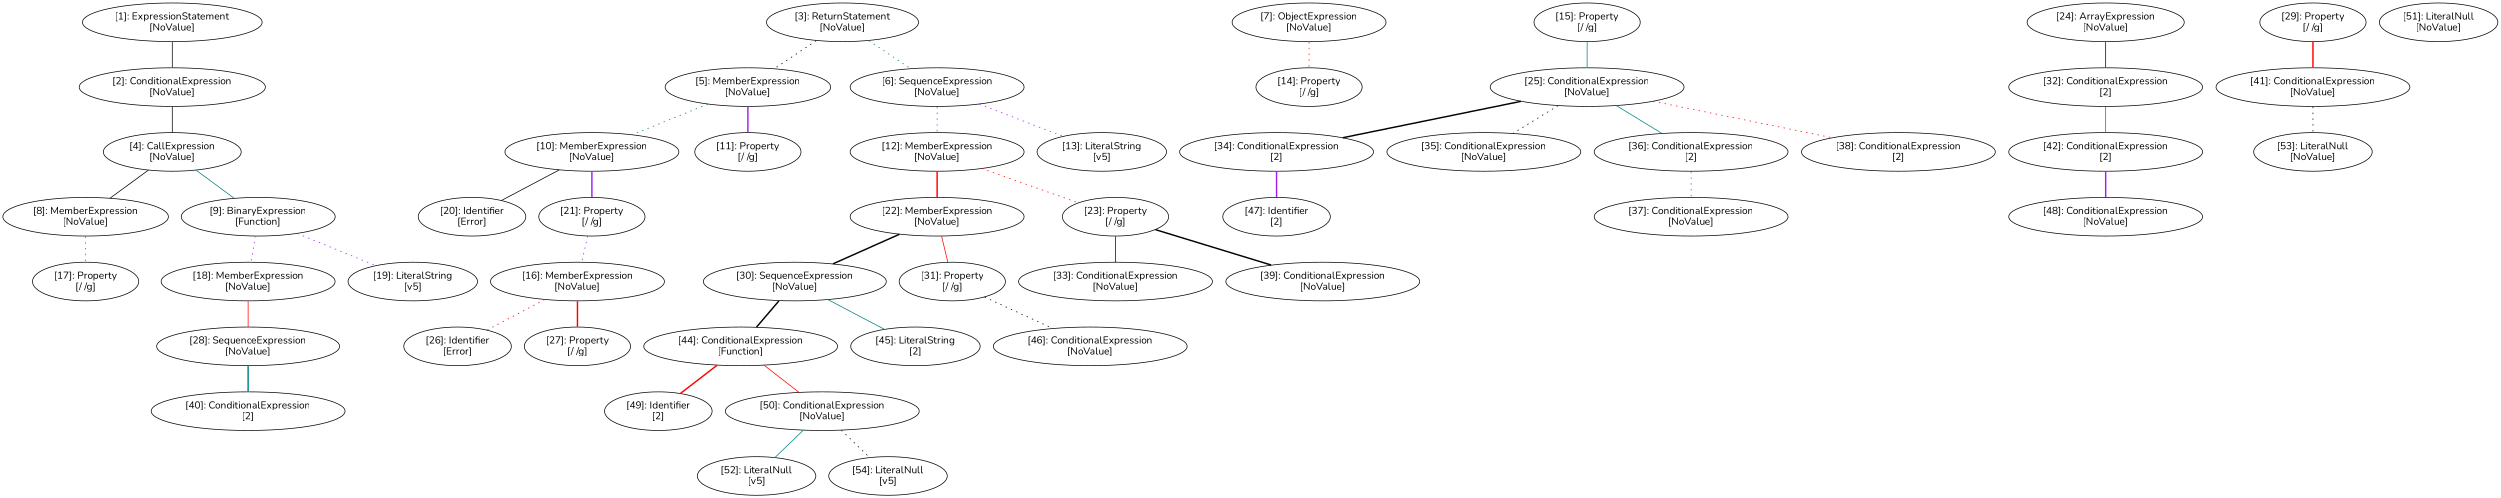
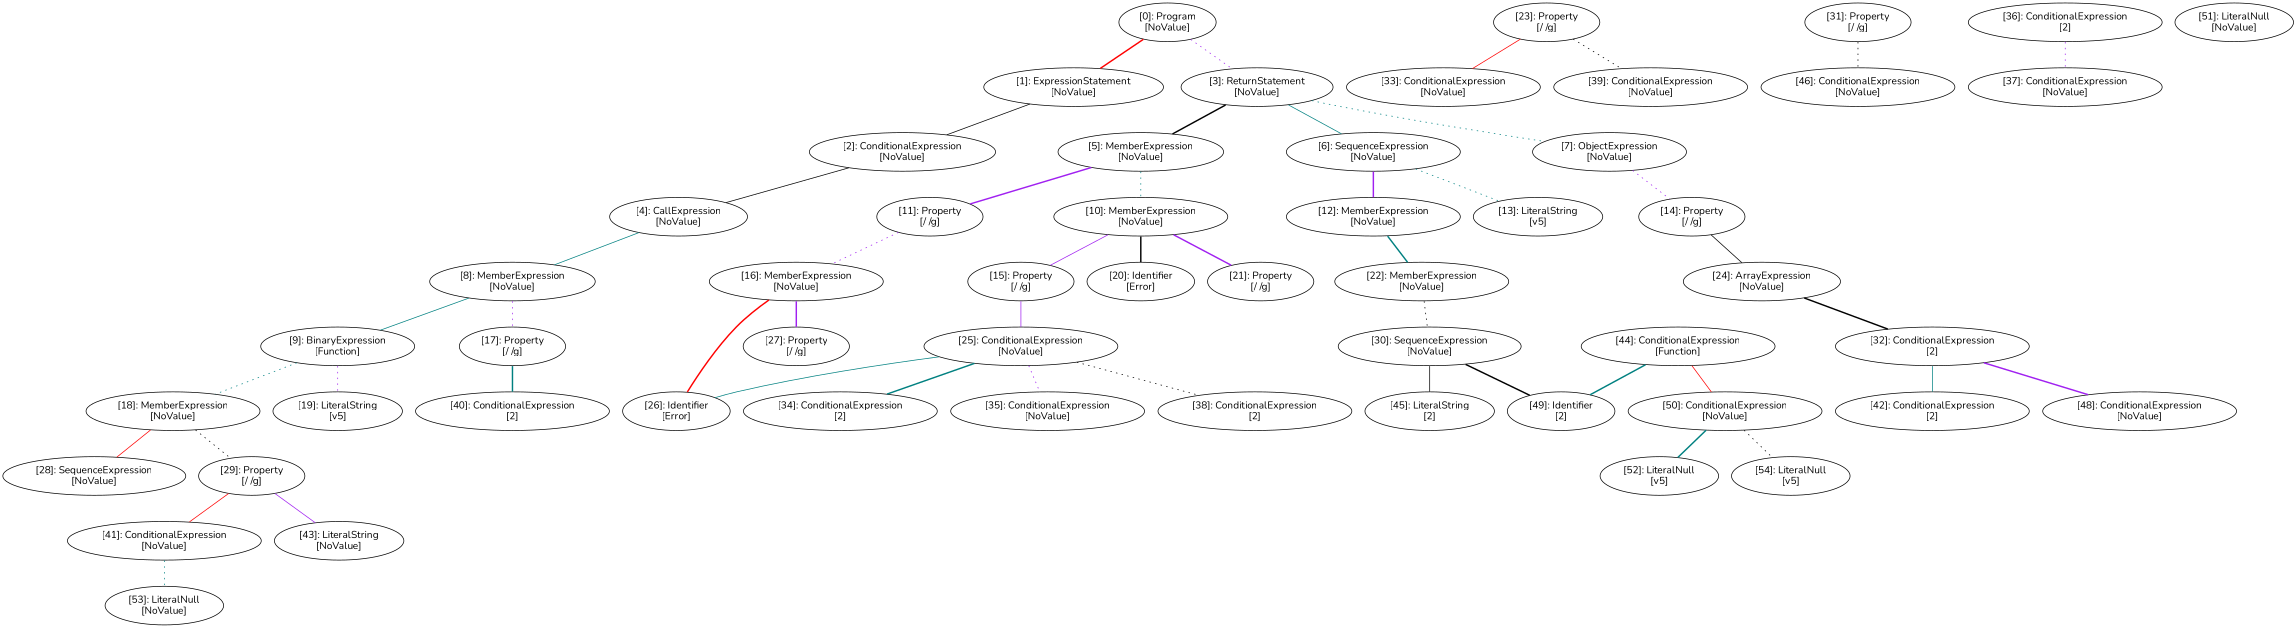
node "[0]: Program [NoValue]": added
edge "[3]: ReturnStatement [NoValue]" -- "[5]: MemberExpression [NoValue]": style dotted -> bold
edge "[3]: ReturnStatement [NoValue]" -- "[6]: SequenceExpression [NoValue]": style dotted -> solid
edge "[7]: ObjectExpression [NoValue]" -- "[14]: Property [/ /g]": color red -> purple
edge "[15]: Property [/ /g]" -- "[25]: ConditionalExpression [NoValue]": color teal -> purple
edge "[24]: ArrayExpression [NoValue]" -- "[32]: ConditionalExpression [2]": style solid -> bold
edge "[29]: Property [/ /g]" -- "[41]: ConditionalExpression [NoValue]": style bold -> solid
edge "[25]: ConditionalExpression [NoValue]" -- "[35]: ConditionalExpression [NoValue]": color black -> purple
edge "[25]: ConditionalExpression [NoValue]" -- "[36]: ConditionalExpression [2]": now "[25]: ConditionalExpression [NoValue]" -- "[26]: Identifier [Error]"
edge "[25]: ConditionalExpression [NoValue]" -- "[38]: ConditionalExpression [2]": color red -> black
edge "[6]: SequenceExpression [NoValue]" -- "[12]: MemberExpression [NoValue]": style dotted -> bold
edge "[6]: SequenceExpression [NoValue]" -- "[13]: LiteralString [v5]": color purple -> teal
edge "[25]: ConditionalExpression [NoValue]" -- "[34]: ConditionalExpression [2]": color black -> teal
edge "[41]: ConditionalExpression [NoValue]" -- "[53]: LiteralNull [NoValue]": color black -> teal
edge "[3]: ReturnStatement [NoValue]" -- "[7]: ObjectExpression [NoValue]": added
edge "[4]: CallExpression [NoValue]" -- "[8]: MemberExpression [NoValue]": color black -> teal
edge "[4]: CallExpression [NoValue]" -- "[9]: BinaryExpression [Function]": now "[8]: MemberExpression [NoValue]" -- "[9]: BinaryExpression [Function]"
edge "[12]: MemberExpression [NoValue]" -- "[22]: MemberExpression [NoValue]": color red -> teal
edge "[42]: ConditionalExpression [2]" -- "[48]: ConditionalExpression [NoValue]": now "[32]: ConditionalExpression [2]" -- "[48]: ConditionalExpression [NoValue]"
edge "[10]: MemberExpression [NoValue]" -- "[20]: Identifier [Error]": style solid -> bold
edge "[12]: MemberExpression [NoValue]" -- "[23]: Property [/ /g]": removed
node "[47]: Identifier [2]": removed
edge "[23]: Property [/ /g]" -- "[39]: ConditionalExpression [NoValue]": style bold -> dotted
edge "[9]: BinaryExpression [Function]" -- "[18]: MemberExpression [NoValue]": color purple -> teal
edge "[21]: Property [/ /g]" -- "[16]: MemberExpression [NoValue]": now "[11]: Property [/ /g]" -- "[16]: MemberExpression [NoValue]"
edge "[22]: MemberExpression [NoValue]" -- "[30]: SequenceExpression [NoValue]": style bold -> dotted
edge "[22]: MemberExpression [NoValue]" -- "[31]: Property [/ /g]": removed
edge "[23]: Property [/ /g]" -- "[33]: ConditionalExpression [NoValue]": color black -> red
edge "[14]: Property [/ /g]" -- "[24]: ArrayExpression [NoValue]": added
edge "[10]: MemberExpression [NoValue]" -- "[15]: Property [/ /g]": added
edge "[16]: MemberExpression [NoValue]" -- "[27]: Property [/ /g]": color red -> purple
edge "[30]: SequenceExpression [NoValue]" -- "[44]: ConditionalExpression [Function]": now "[30]: SequenceExpression [NoValue]" -- "[49]: Identifier [2]"
edge "[16]: MemberExpression [NoValue]" -- "[26]: Identifier [Error]": style dotted -> bold
edge "[30]: SequenceExpression [NoValue]" -- "[45]: LiteralString [2]": color teal -> black
edge "[28]: SequenceExpression [NoValue]" -- "[40]: ConditionalExpression [2]": now "[17]: Property [/ /g]" -- "[40]: ConditionalExpression [2]"
edge "[44]: ConditionalExpression [Function]" -- "[49]: Identifier [2]": color red -> teal
edge "[18]: MemberExpression [NoValue]" -- "[29]: Property [/ /g]": added
edge "[50]: ConditionalExpression [NoValue]" -- "[52]: LiteralNull [v5]": style solid -> bold
node "[43]: LiteralString [NoValue]": added
